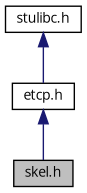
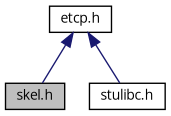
edge "etcp.h" -> "stulibc.h": reversed
